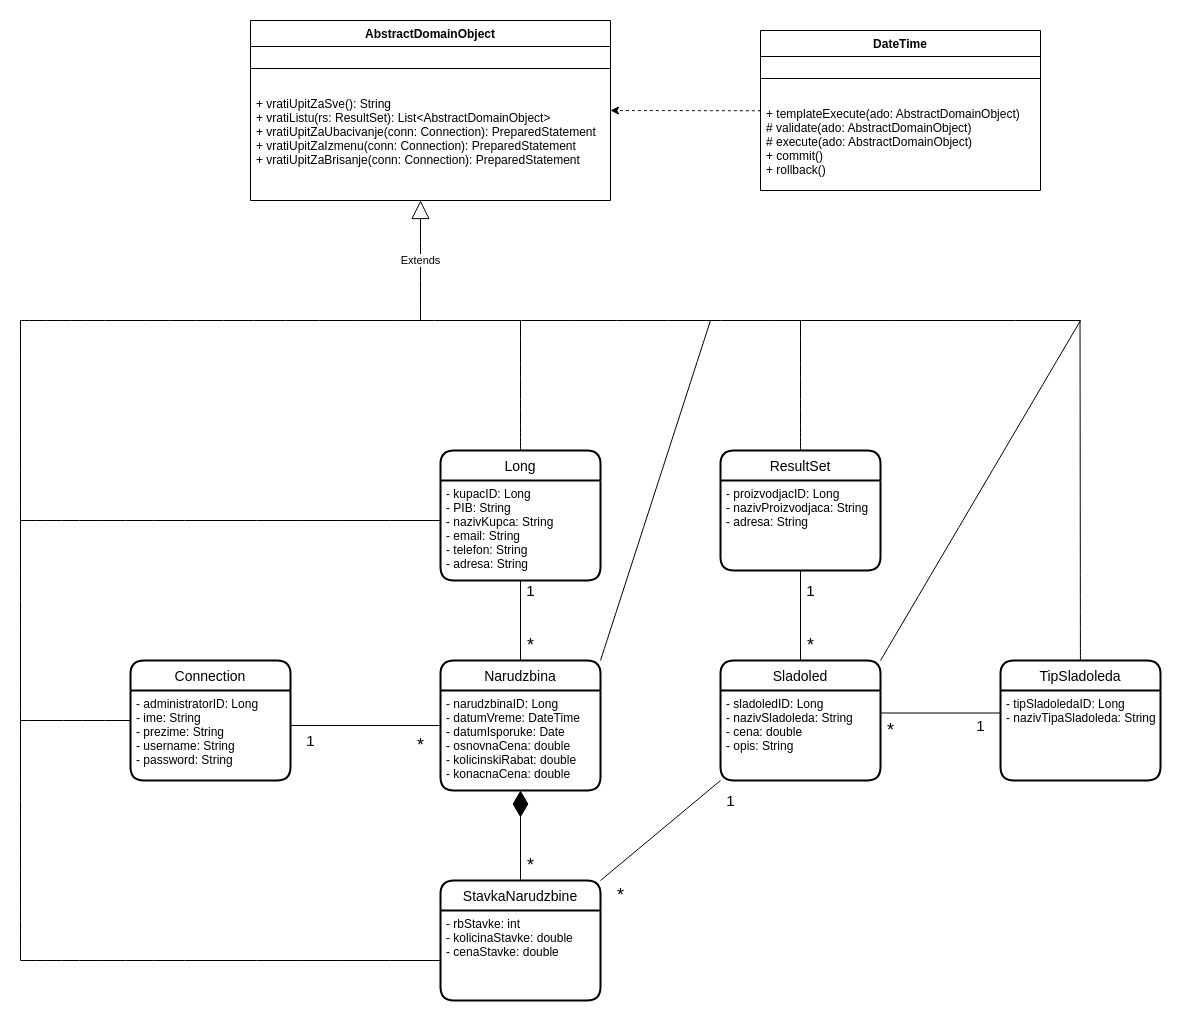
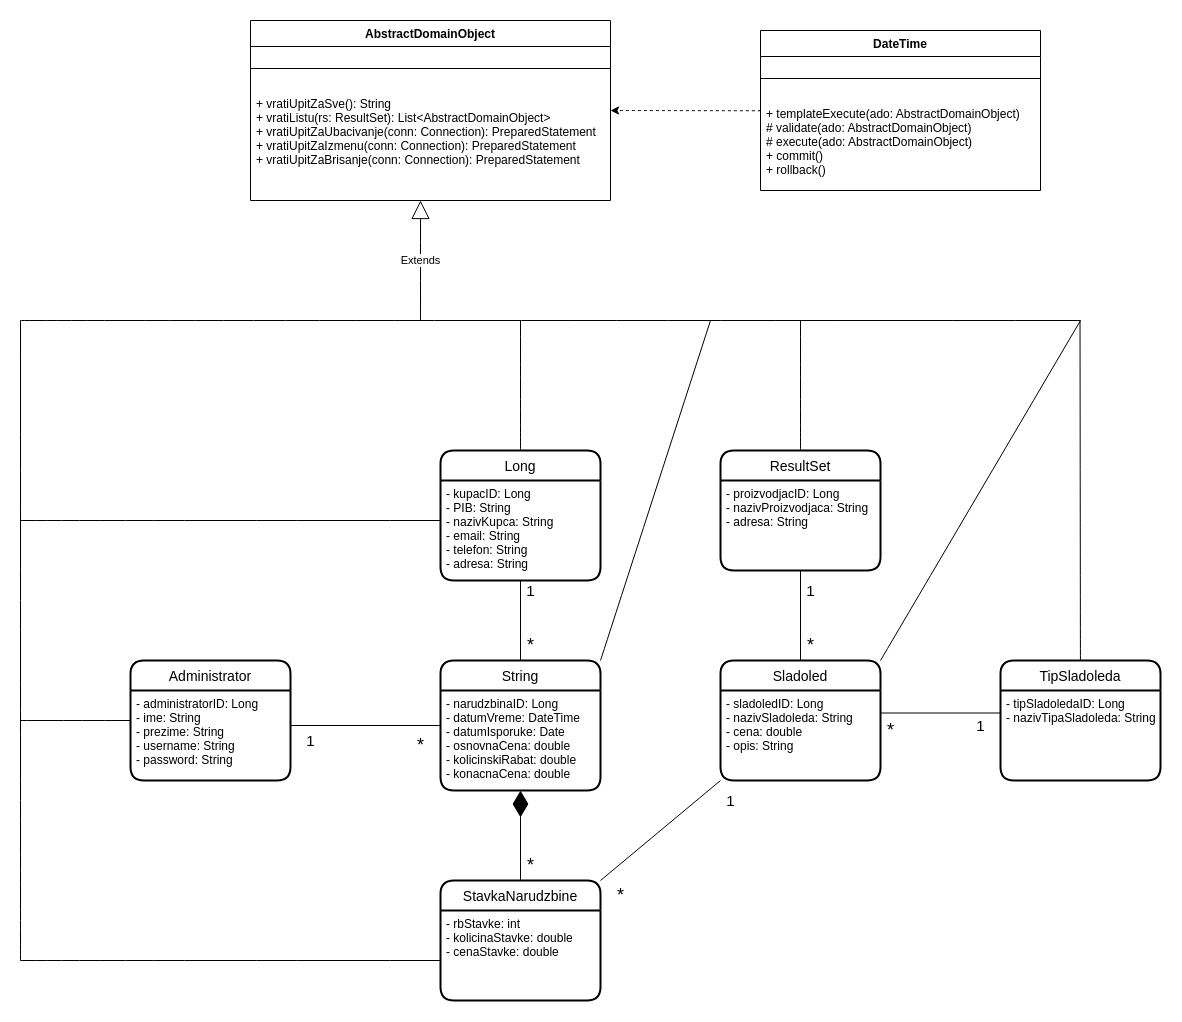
node "Connection": label "Connection" -> "Administrator"
node "Narudzbina": label "Narudzbina" -> "String"
